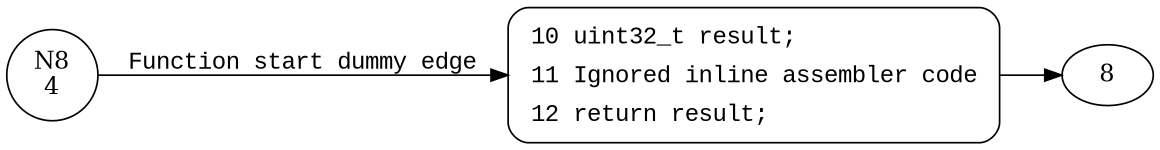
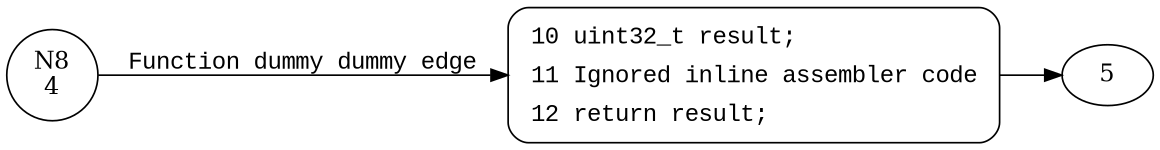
edge "N8 4" -> "10": label "Function start dummy edge" -> "Function dummy dummy edge"
node "8": label "8" -> "5"
